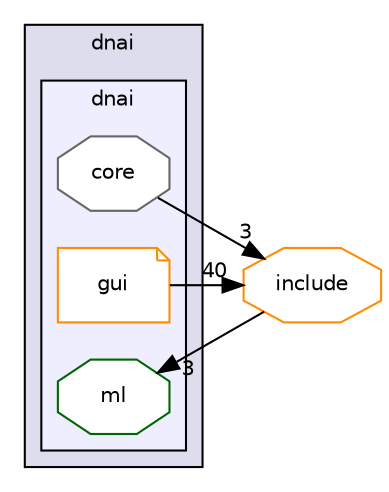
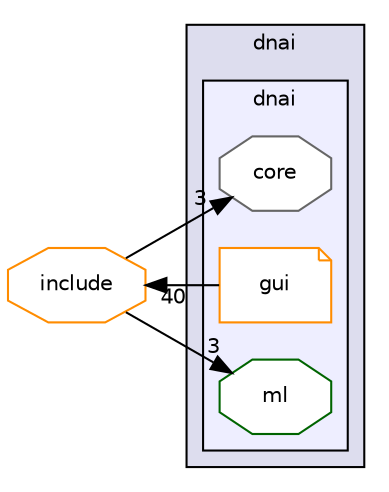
edge "core" -> "include": reversed
